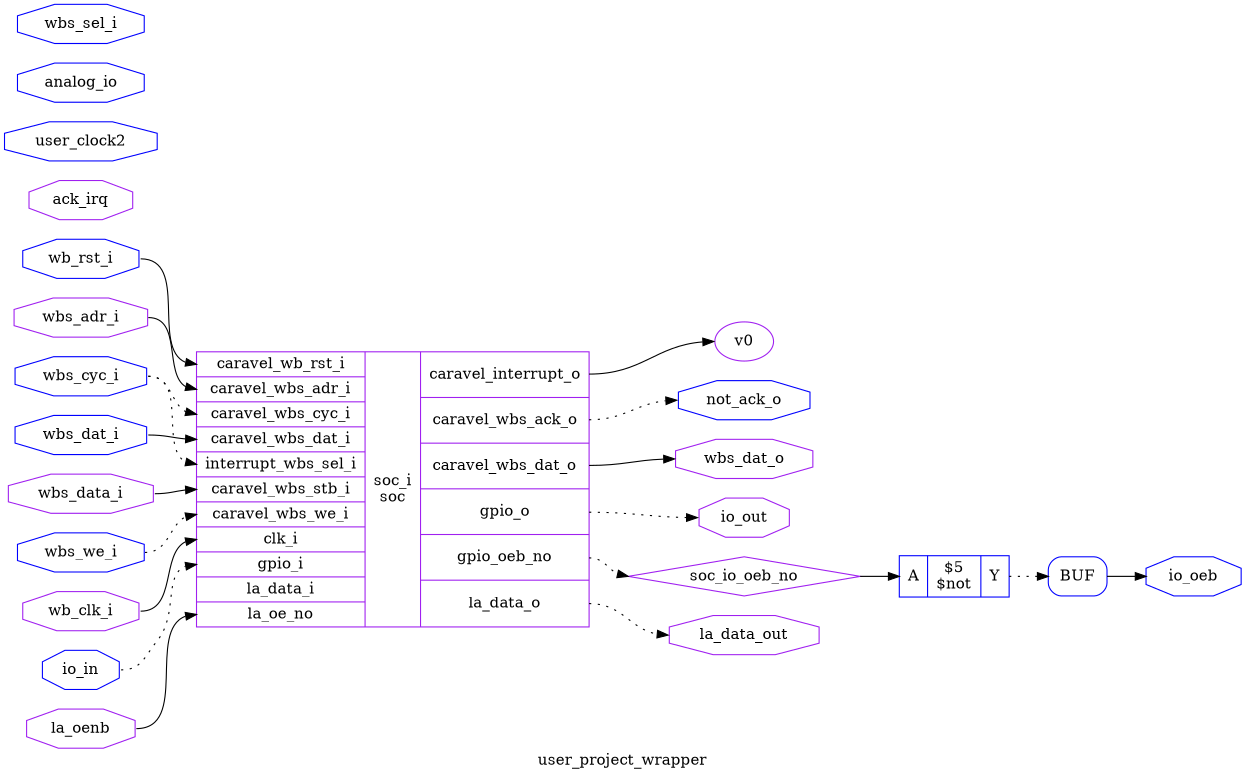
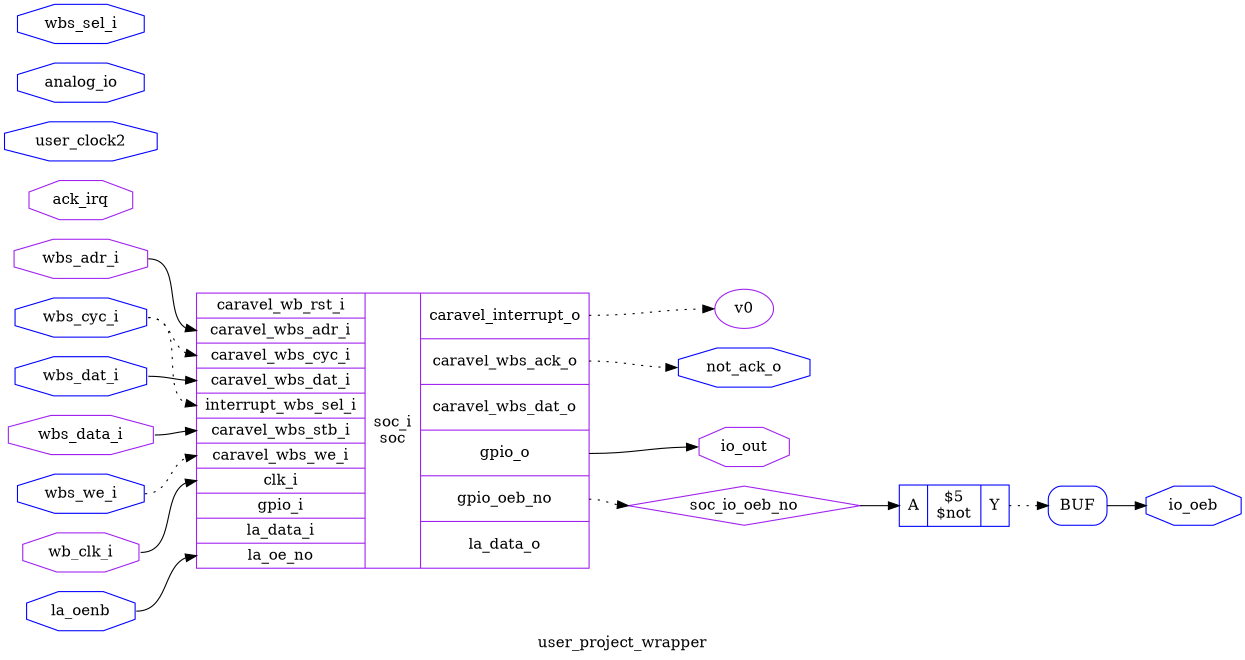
node "wb_rst_i": removed
edge "caravel_wb_rst_i" -> "v0": style solid -> dotted
node "wbs_dat_o": removed
edge "caravel_wb_rst_i" -> "io_out": style dotted -> solid
node "la_data_out": removed
node "io_in": removed
node "la_oenb": color purple -> blue
